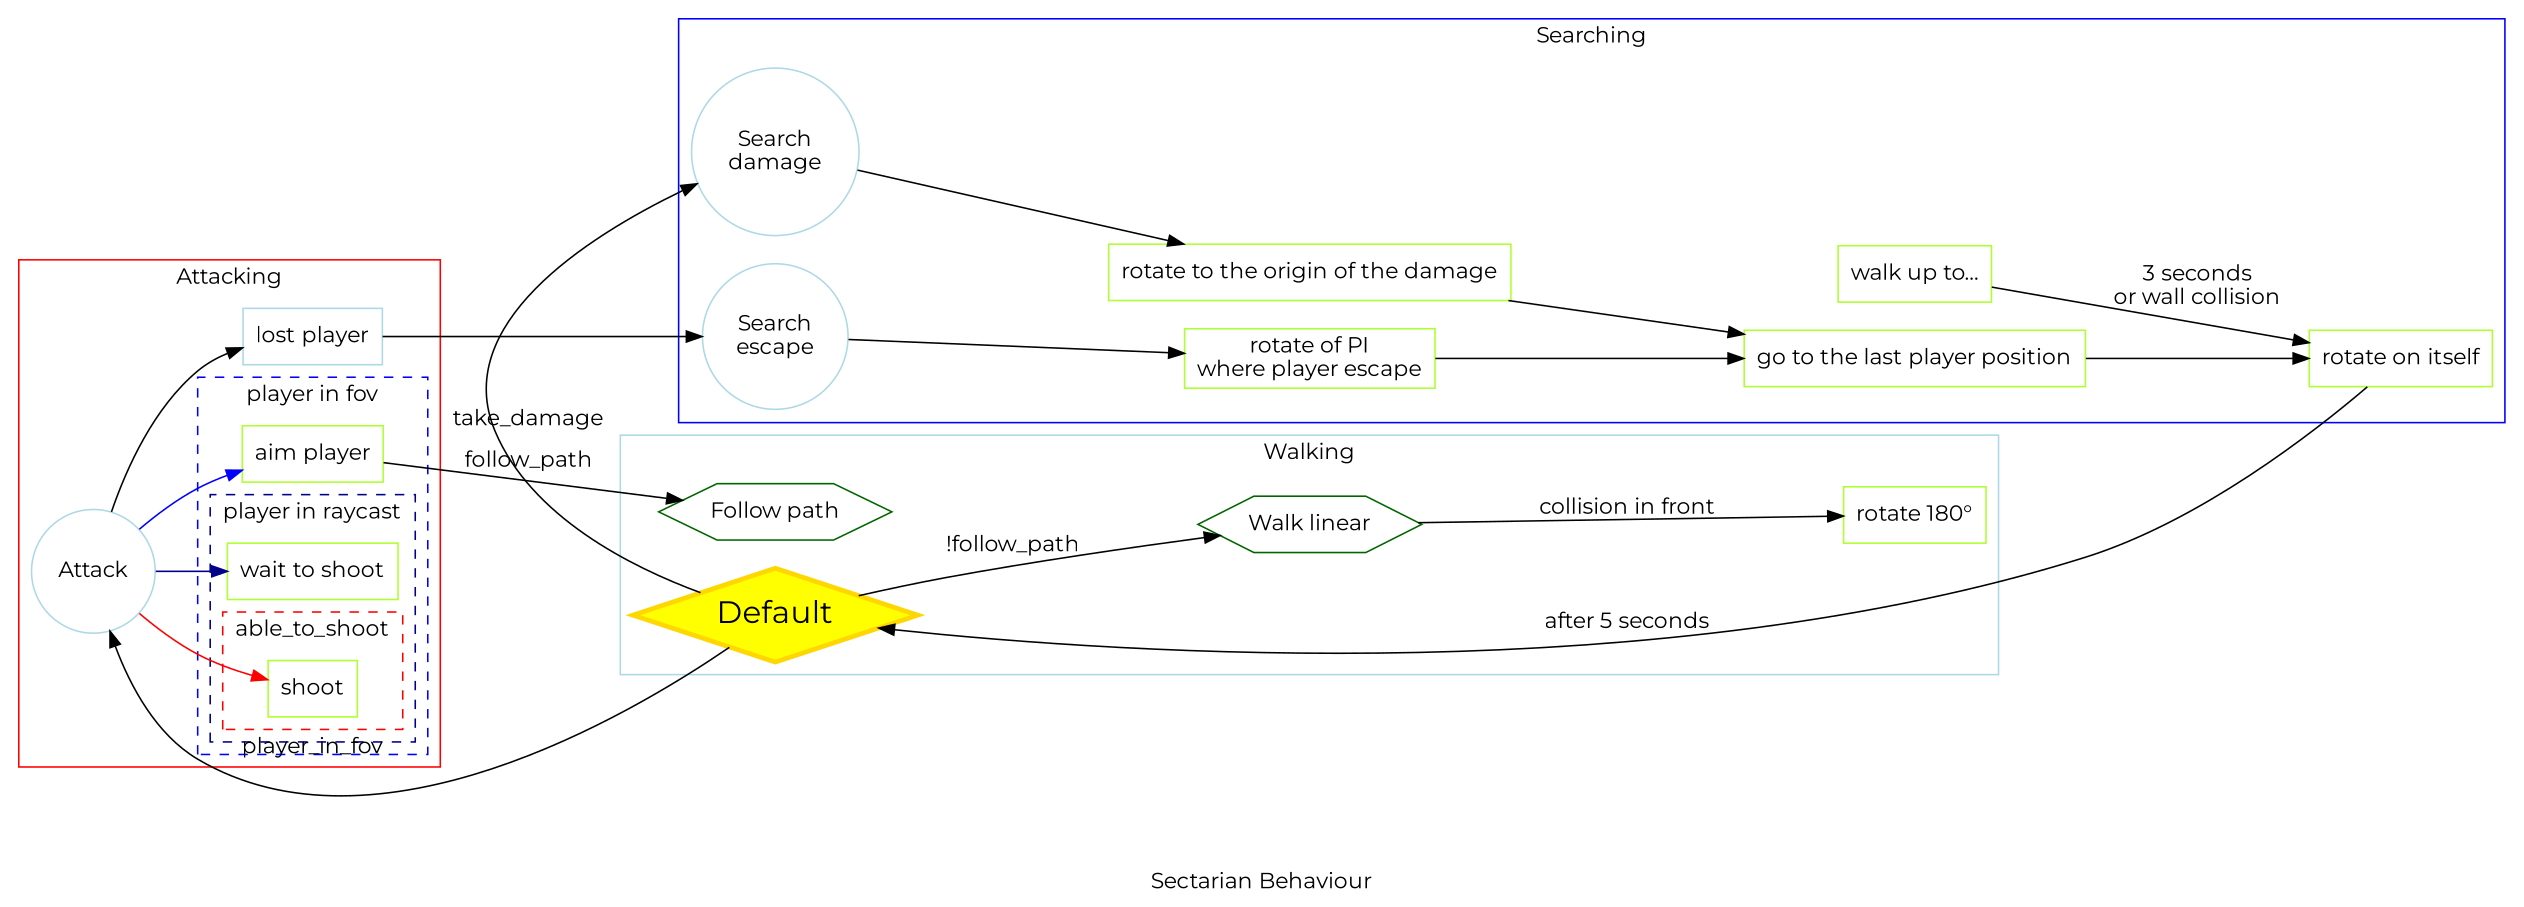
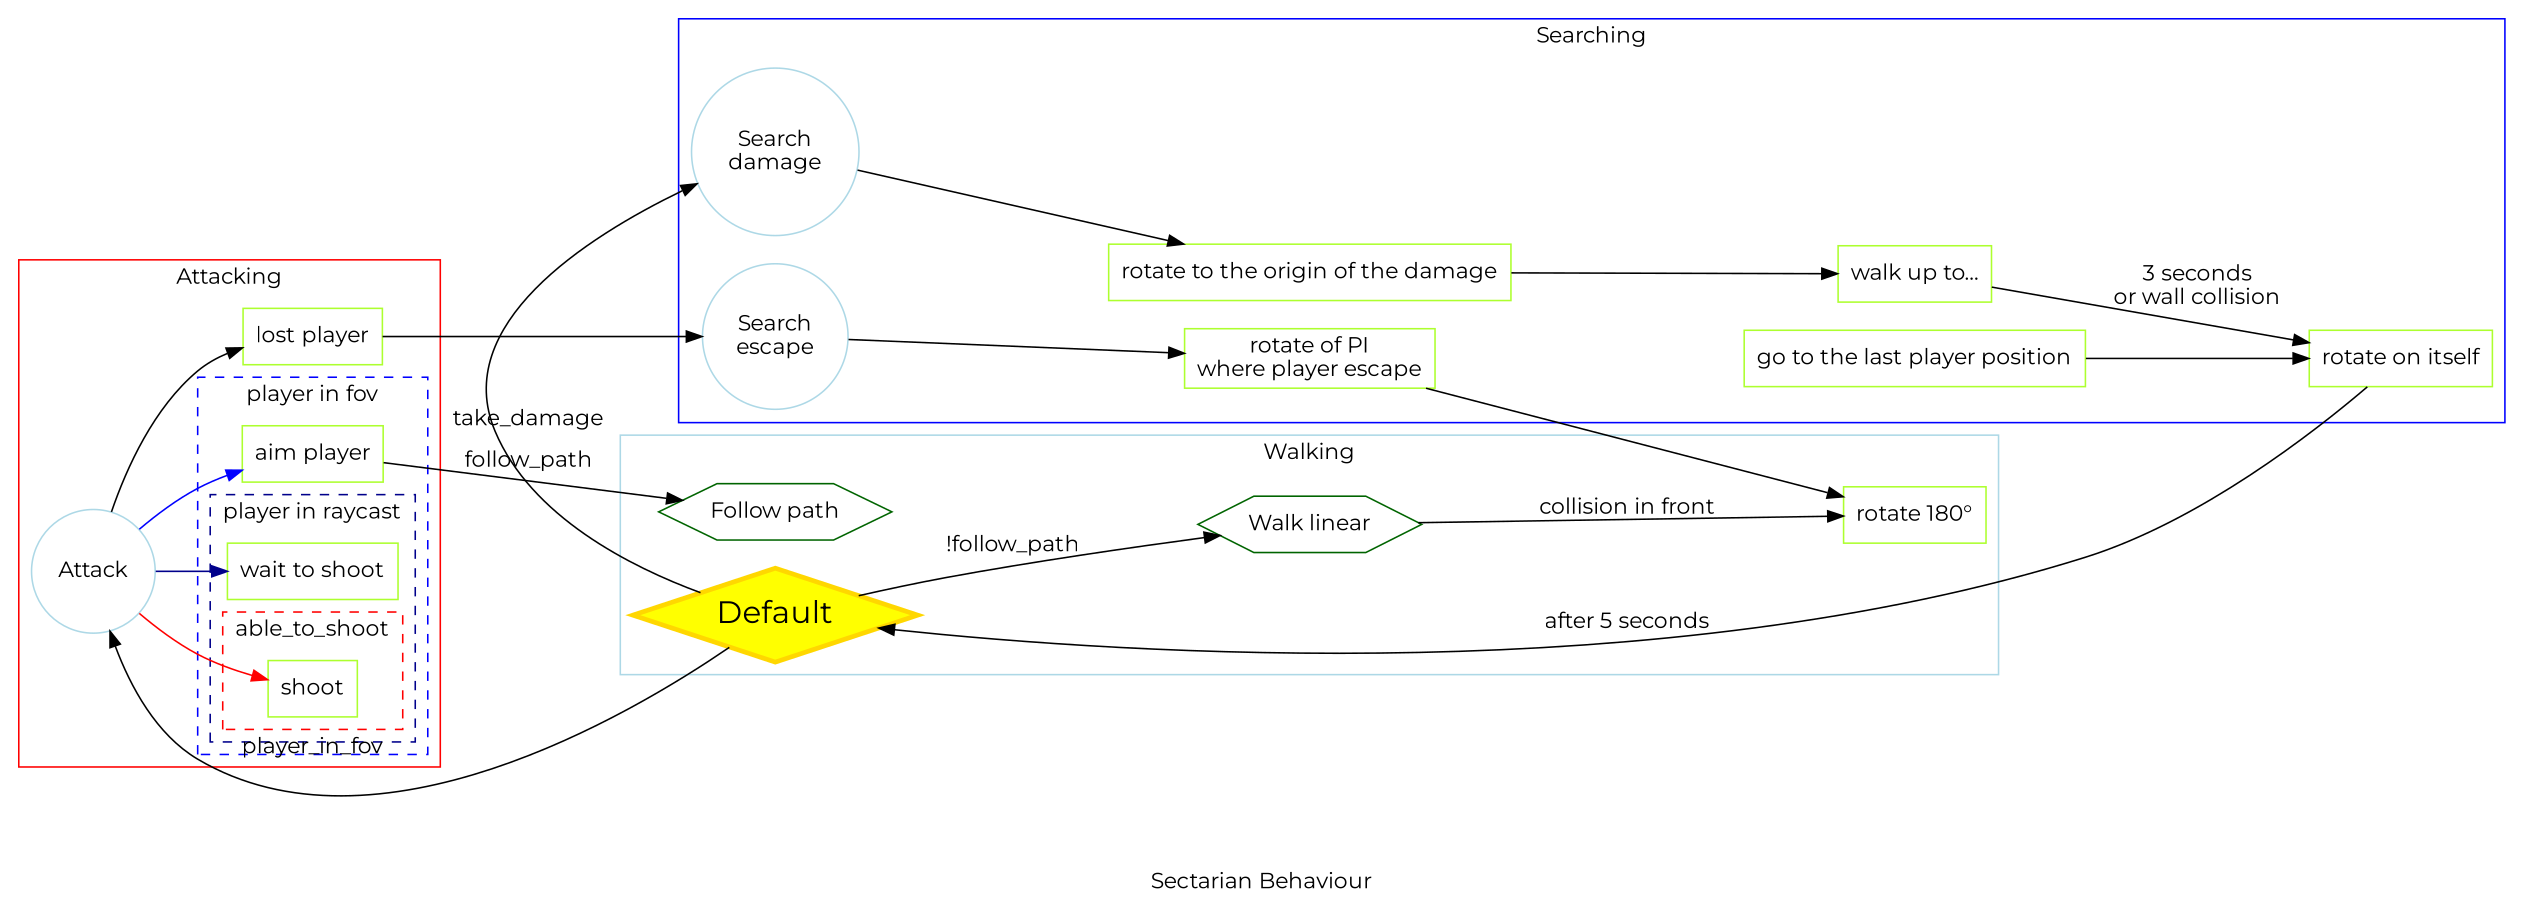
edge "rotate to the origin of the damage" -> "go to the last player position": now "rotate to the origin of the damage" -> "walk up to..."
node "lost player": color lightblue -> greenyellow
edge "rotate of PI where player escape" -> "go to the last player position": now "rotate of PI where player escape" -> "rotate 180°"
